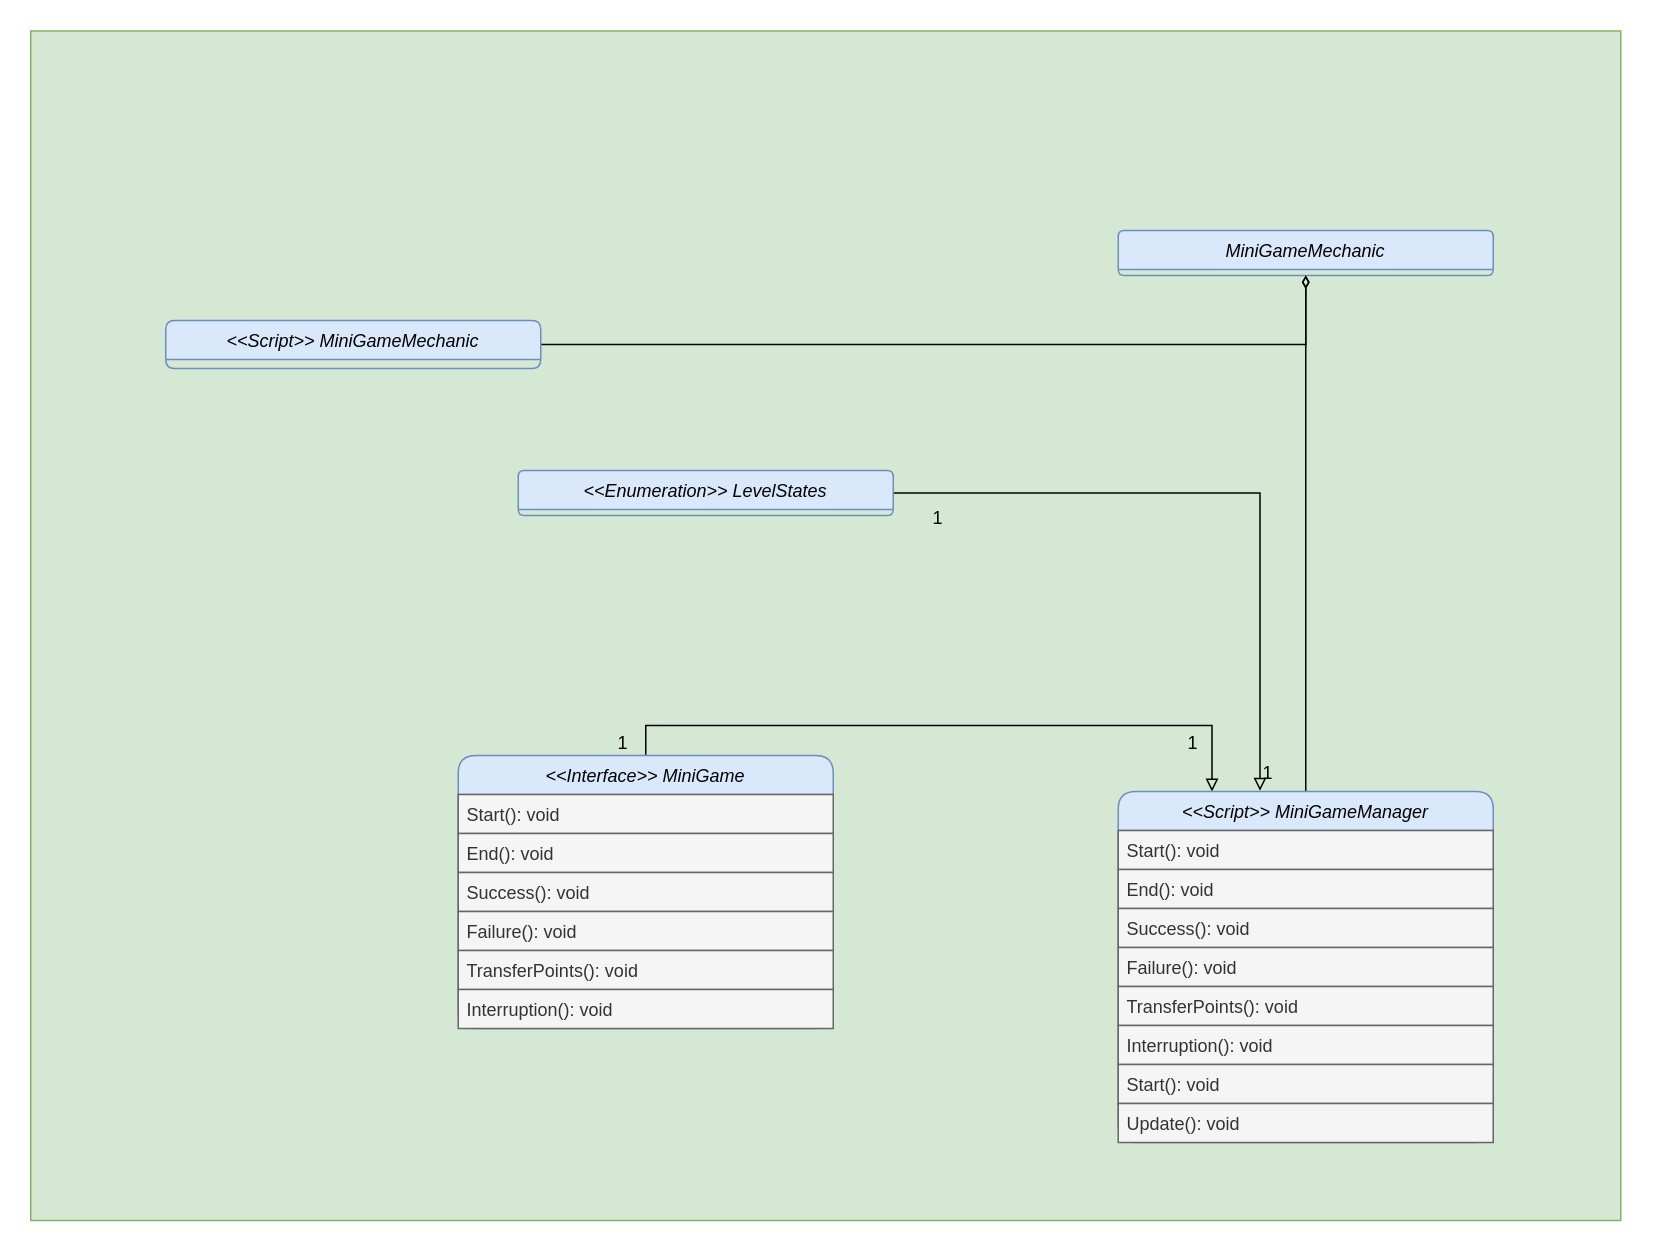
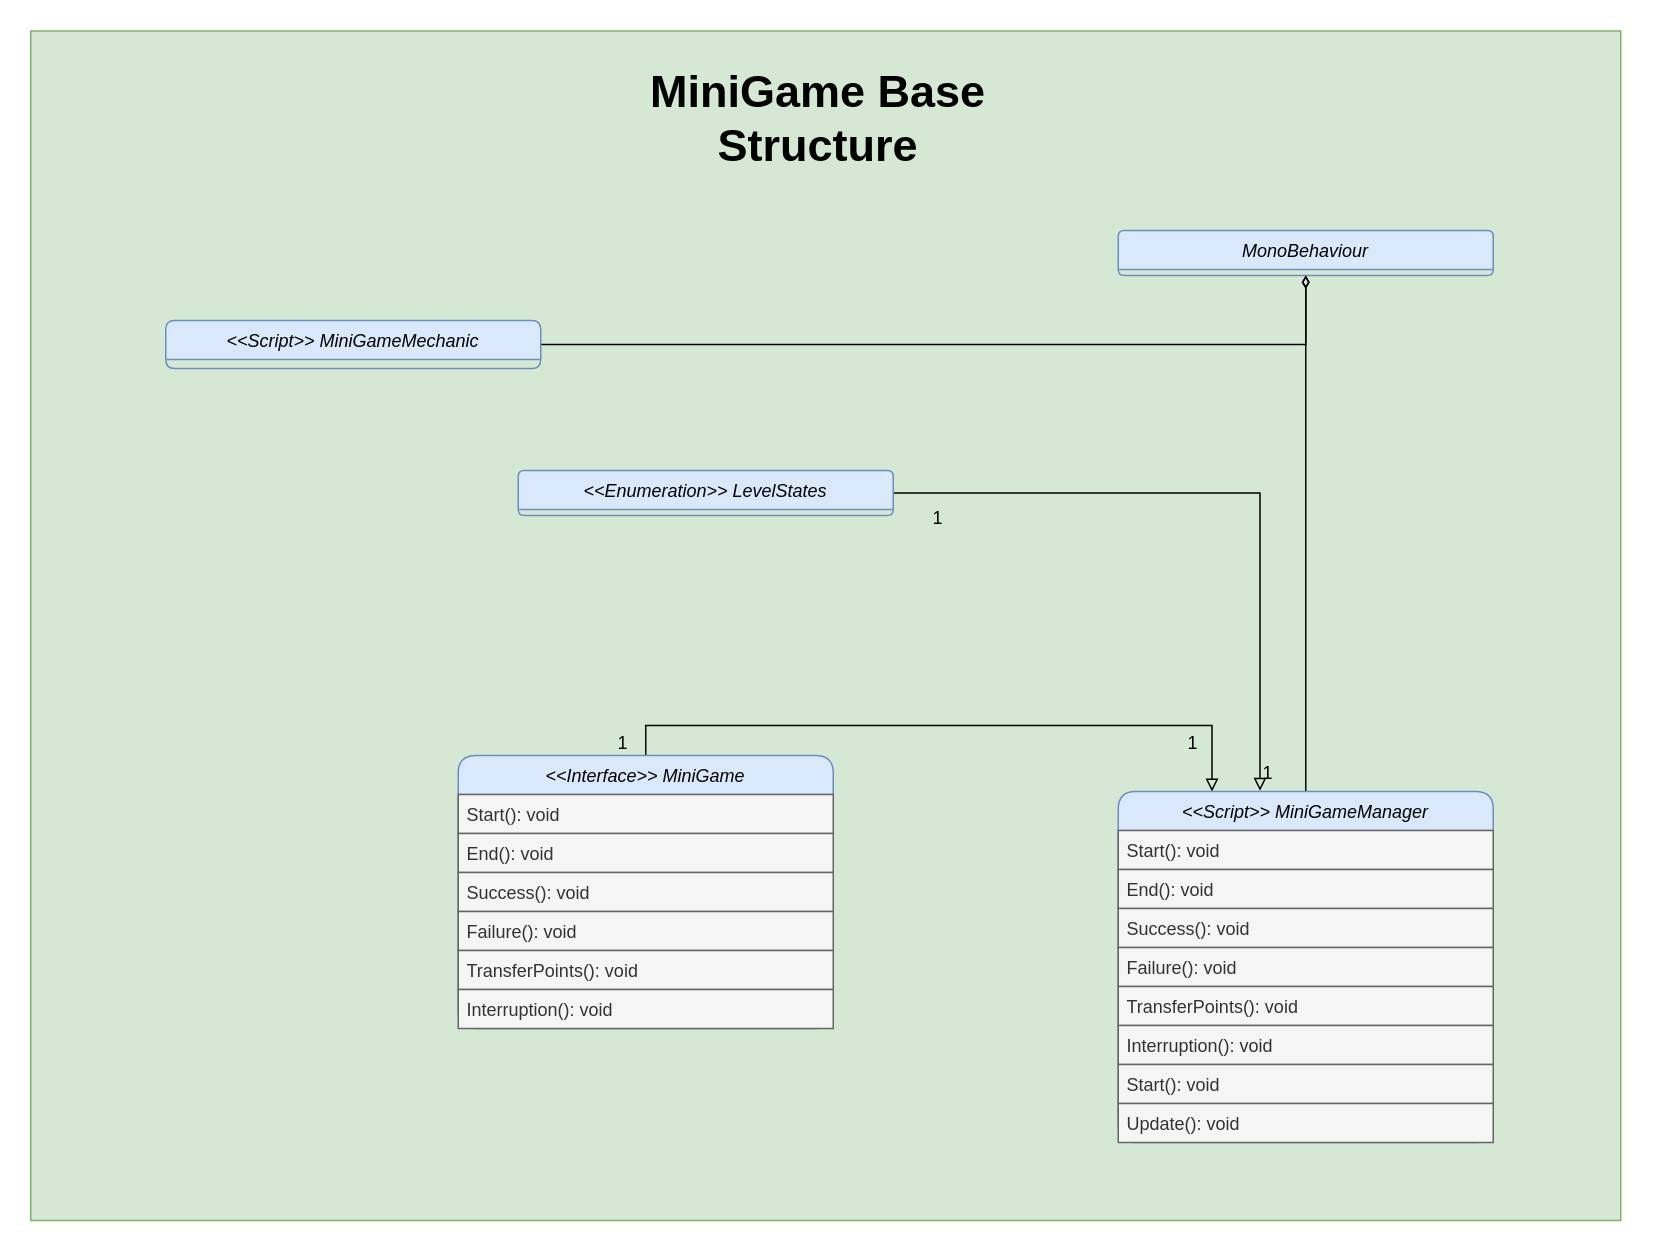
node "MiniGame Base Structure": added
node "MiniGameMechanic": label "MiniGameMechanic" -> "MonoBehaviour"
